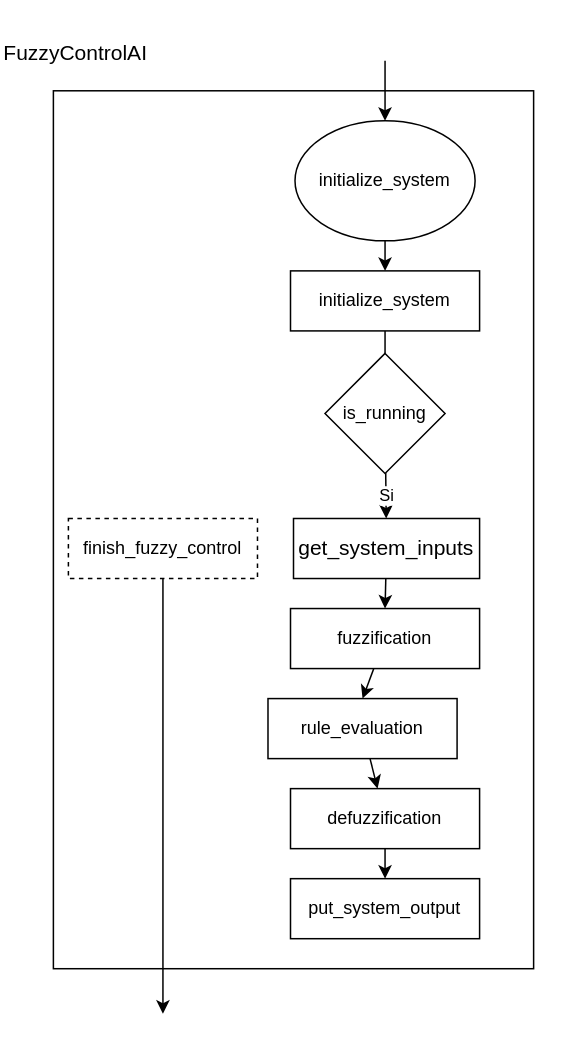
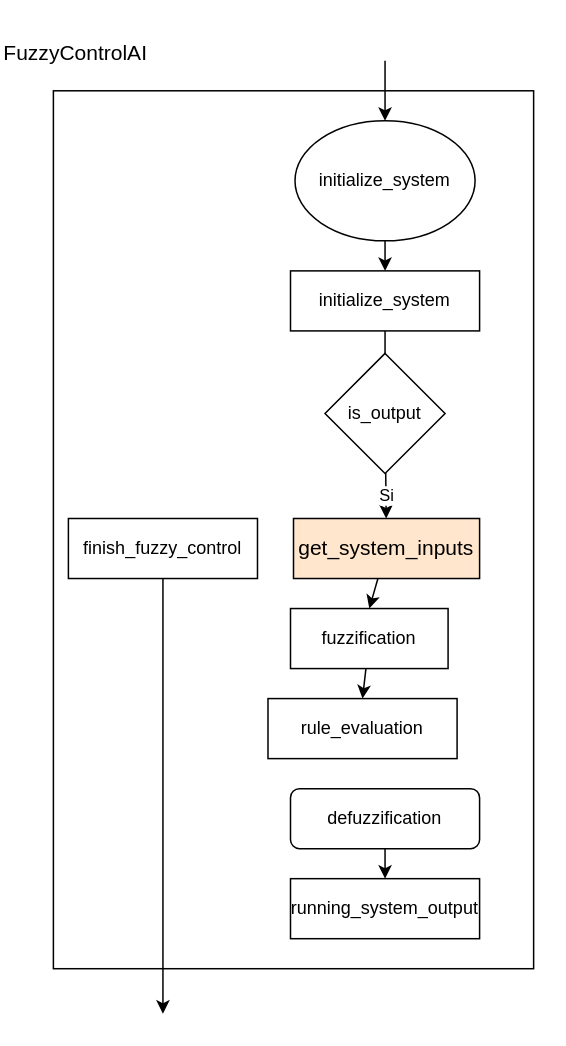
node "is_running": label "is_running" -> "is_output"
node "finish_fuzzy_control": style dashed -> solid
node "get_system_inputs": fillcolor #ffffff -> #ffe6cc
node "fuzzification": size 189x60 -> 158x60
edge "rule_evaluation" -> "defuzzification": removed
node "defuzzification": shape rectangle -> rounded rectangle
node "put_system_output": label "put_system_output" -> "running_system_output"
